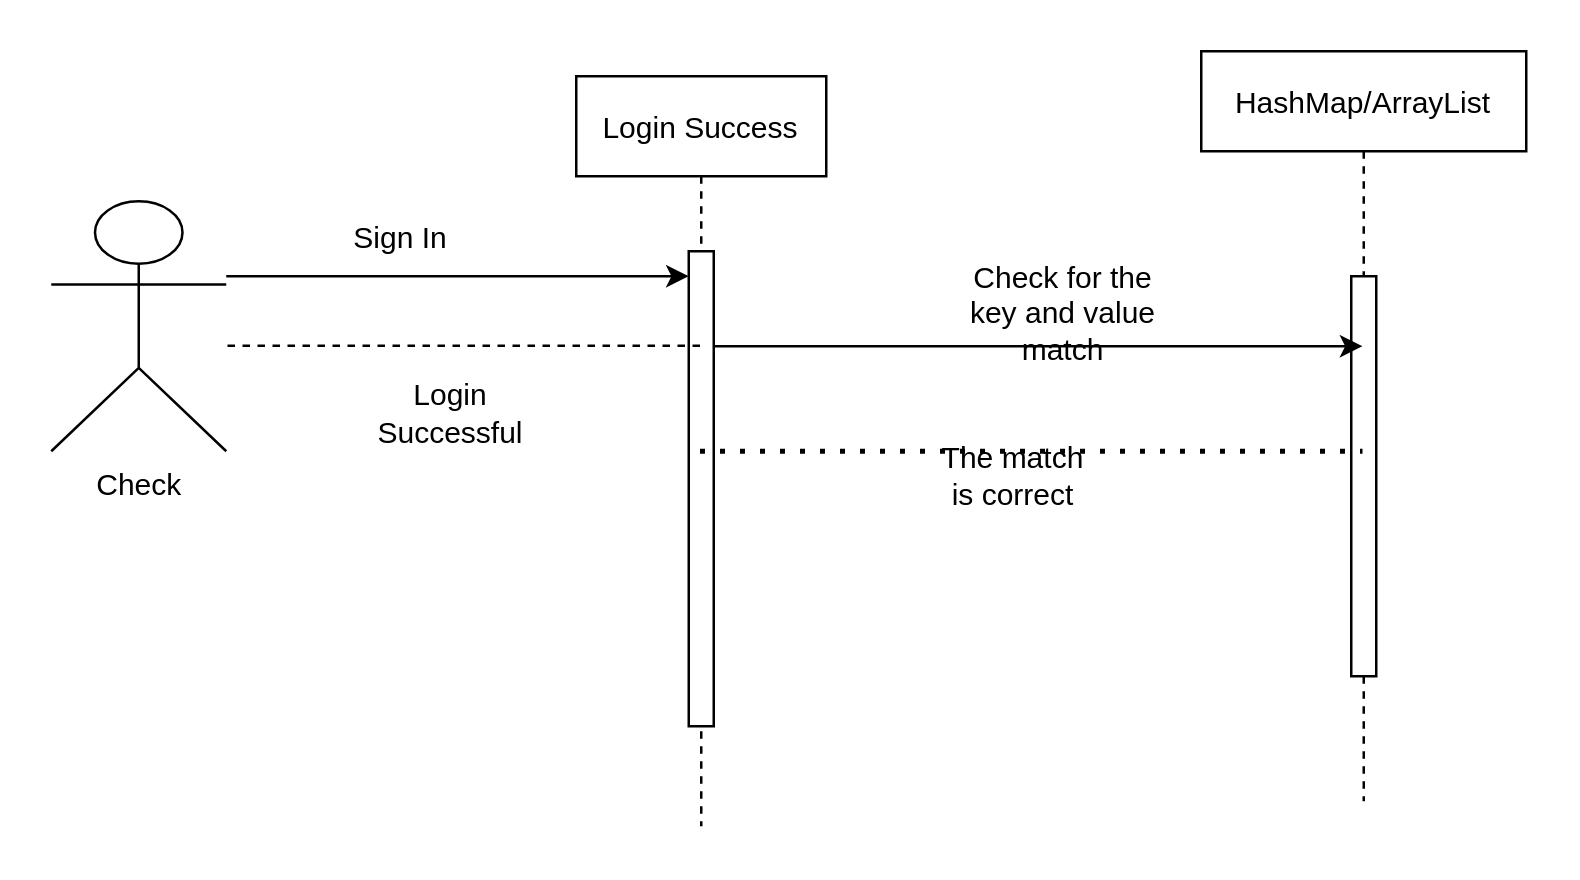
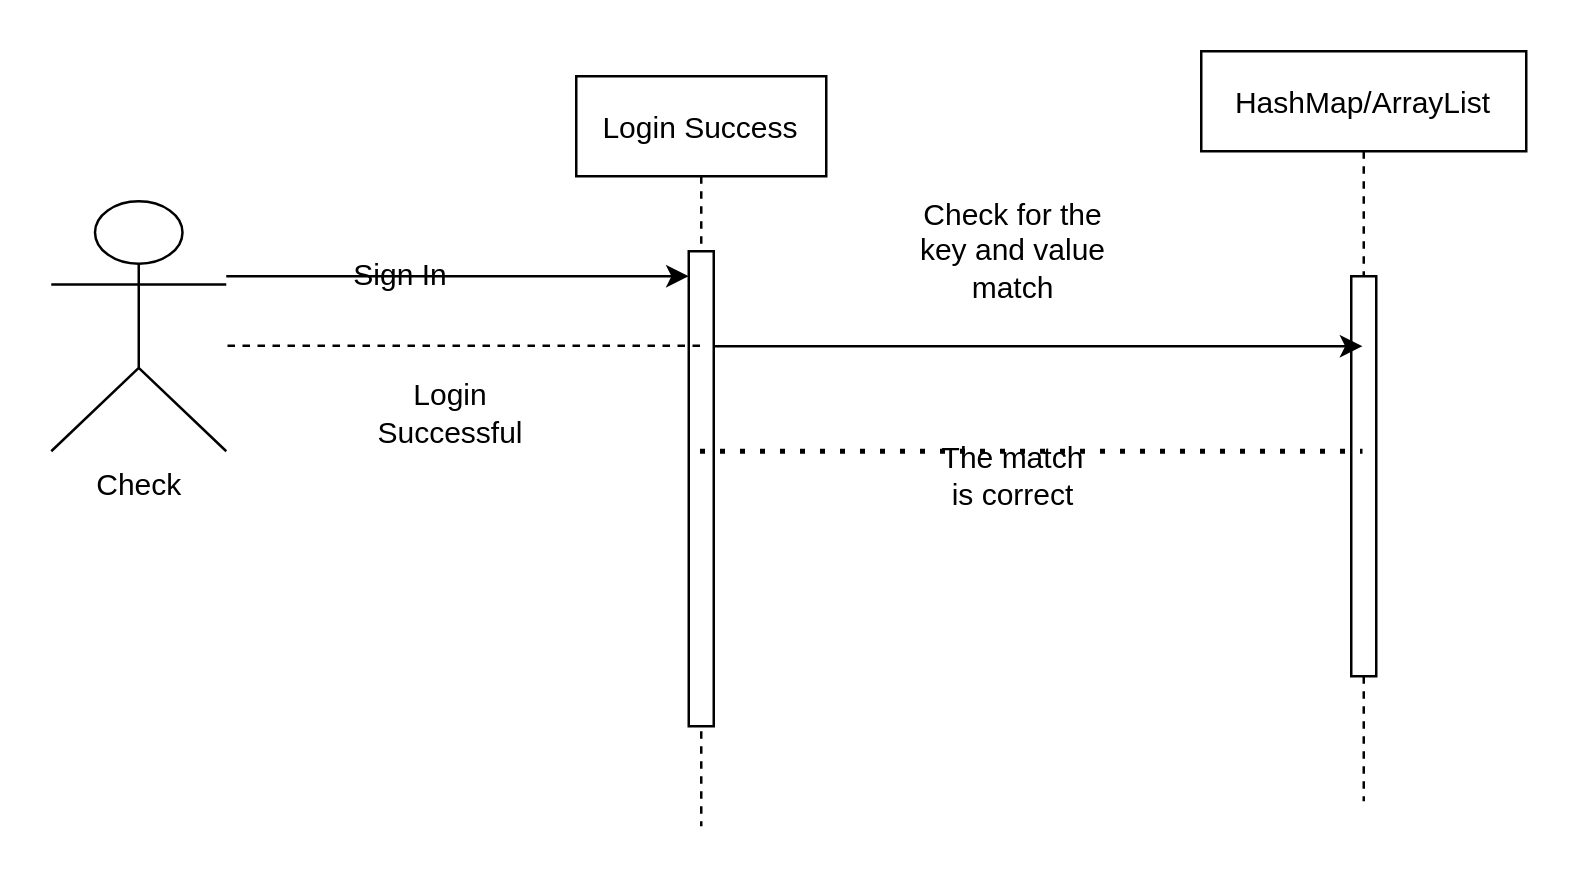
node "Sign In": moved (401, 239) -> (401, 276)
node "Check for the key and value match": moved (1064, 314) -> (1014, 251)
